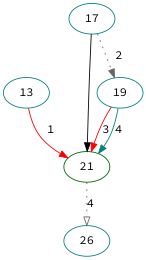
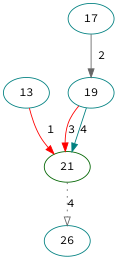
edge "17" -> "19": style dotted -> solid
edge "17" -> "21": removed
